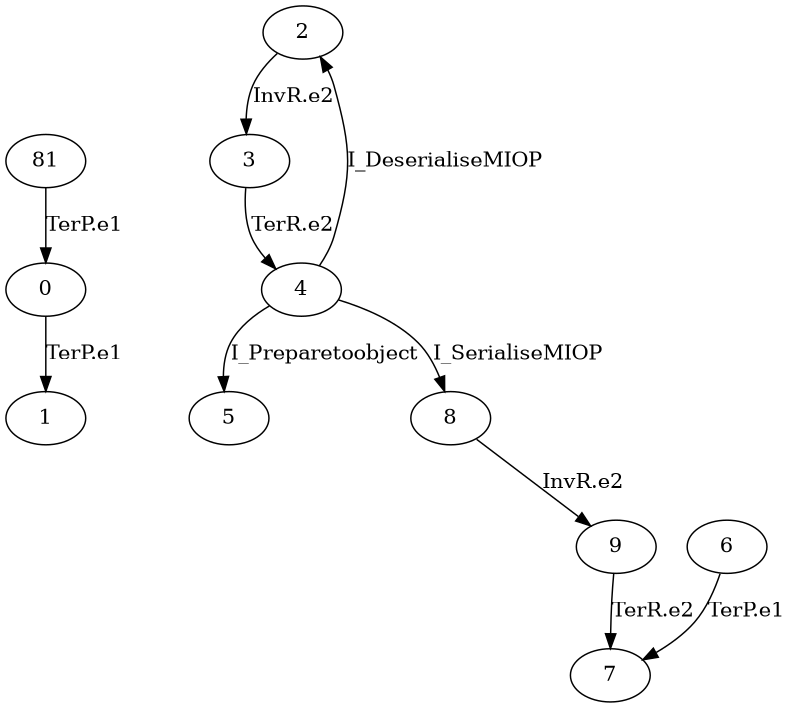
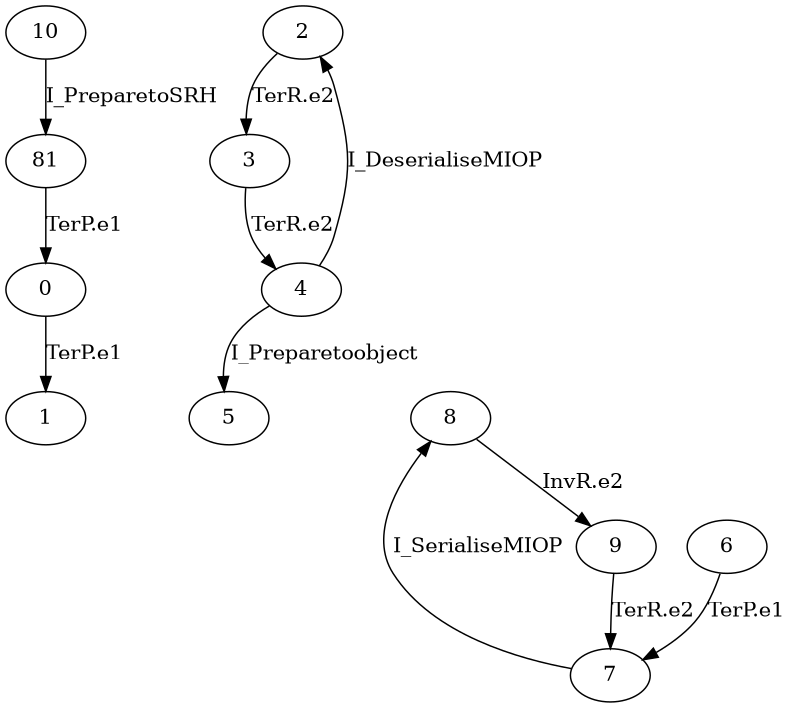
node "10": added
edge "2" -> "3": label "InvR.e2" -> "TerR.e2"
edge "4" -> "8": now "7" -> "8"
